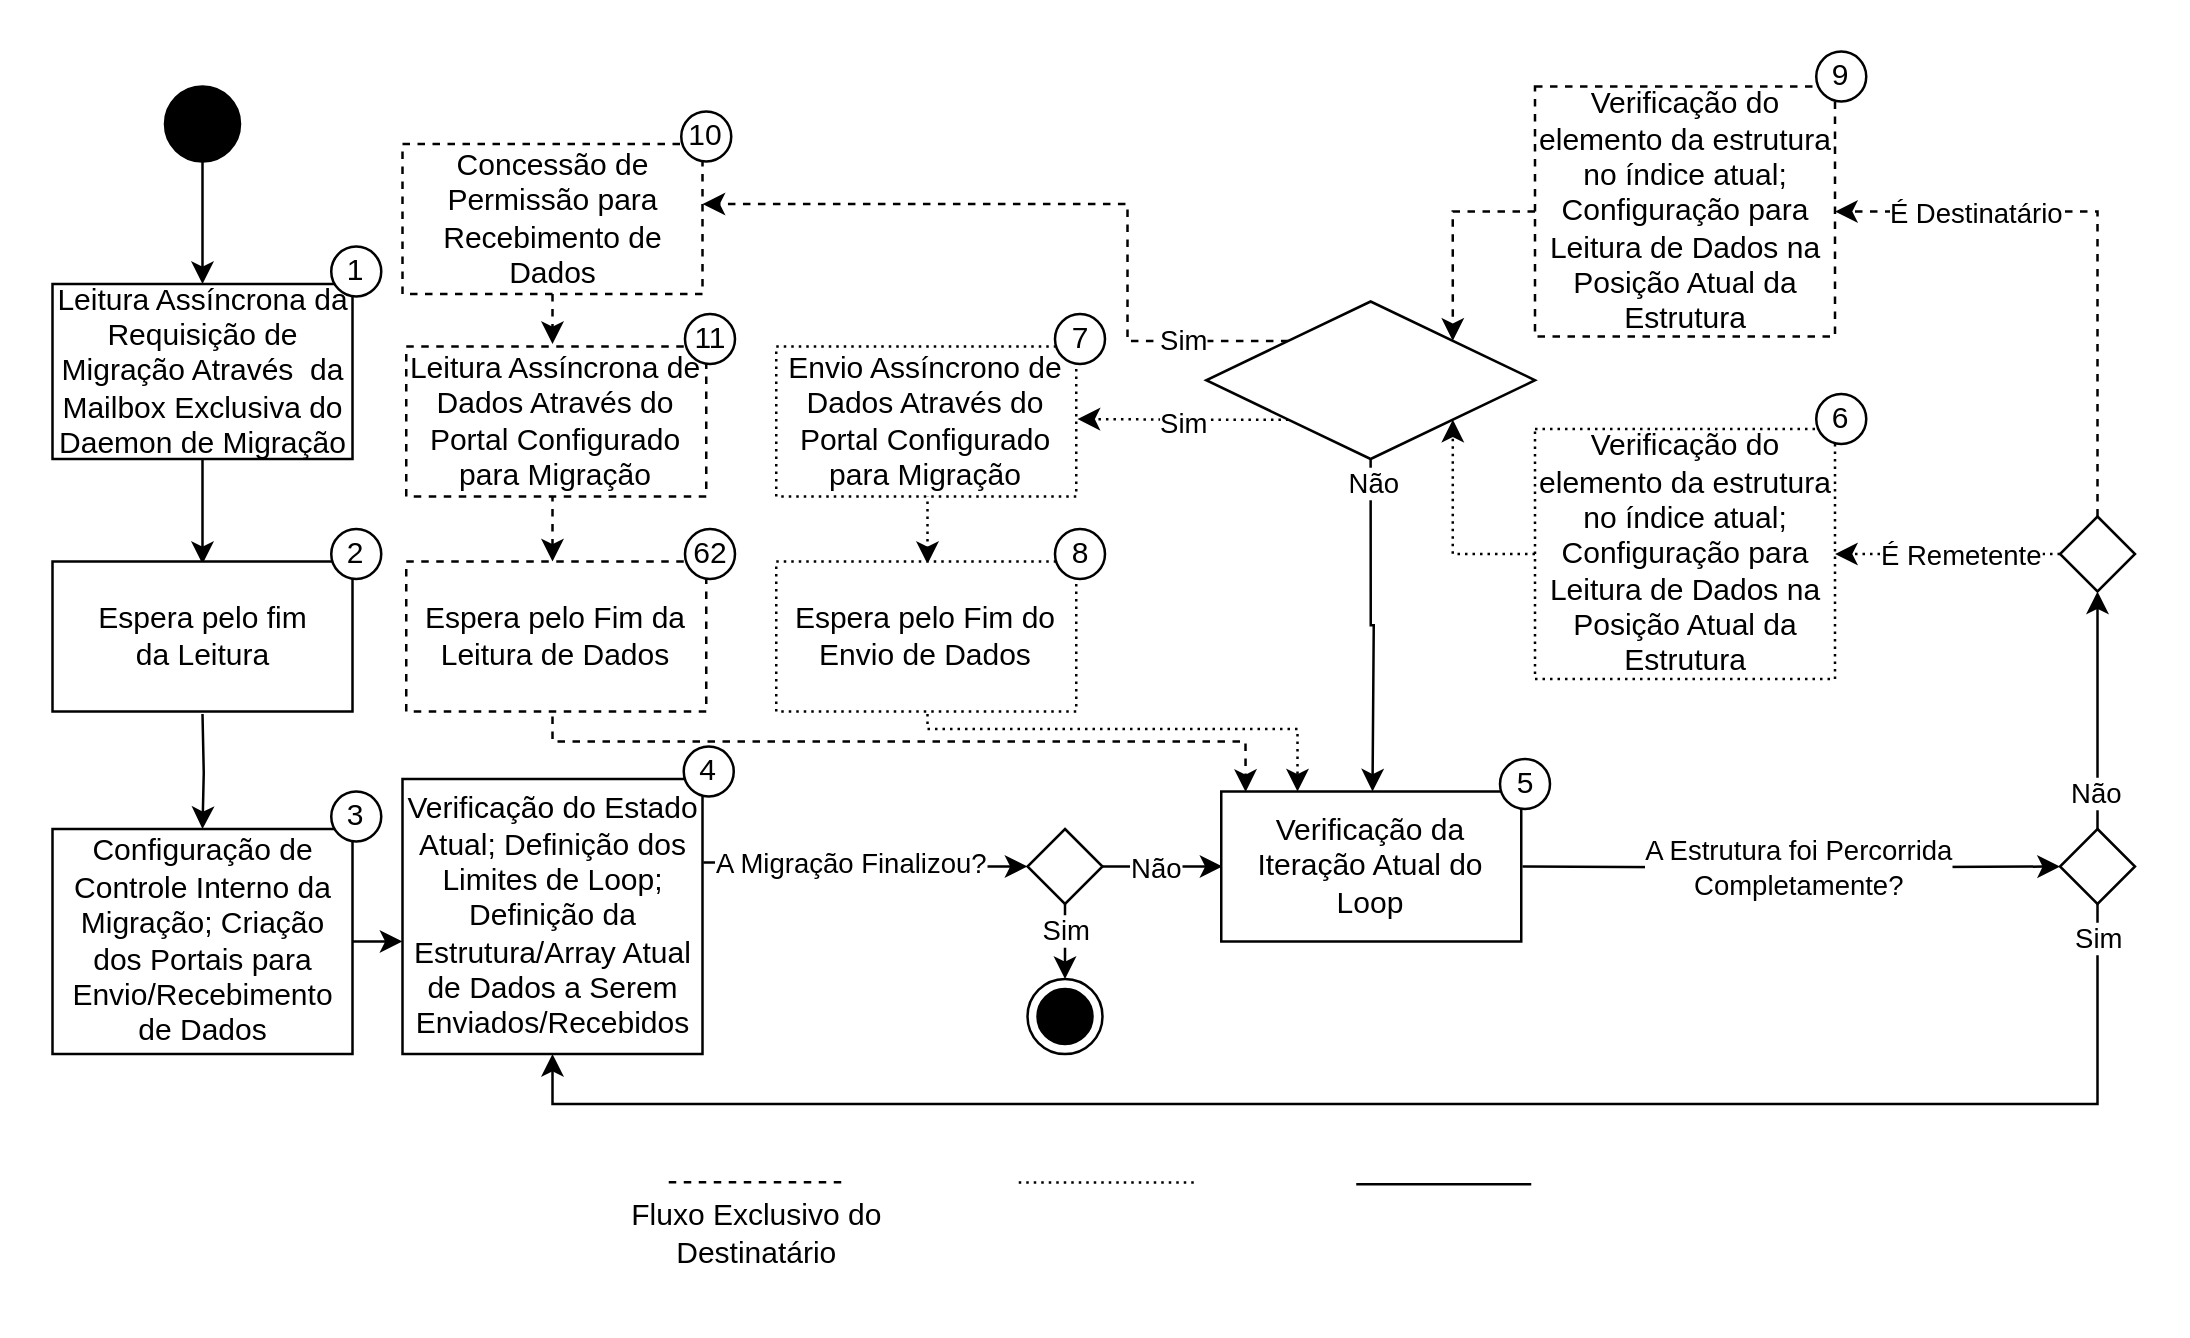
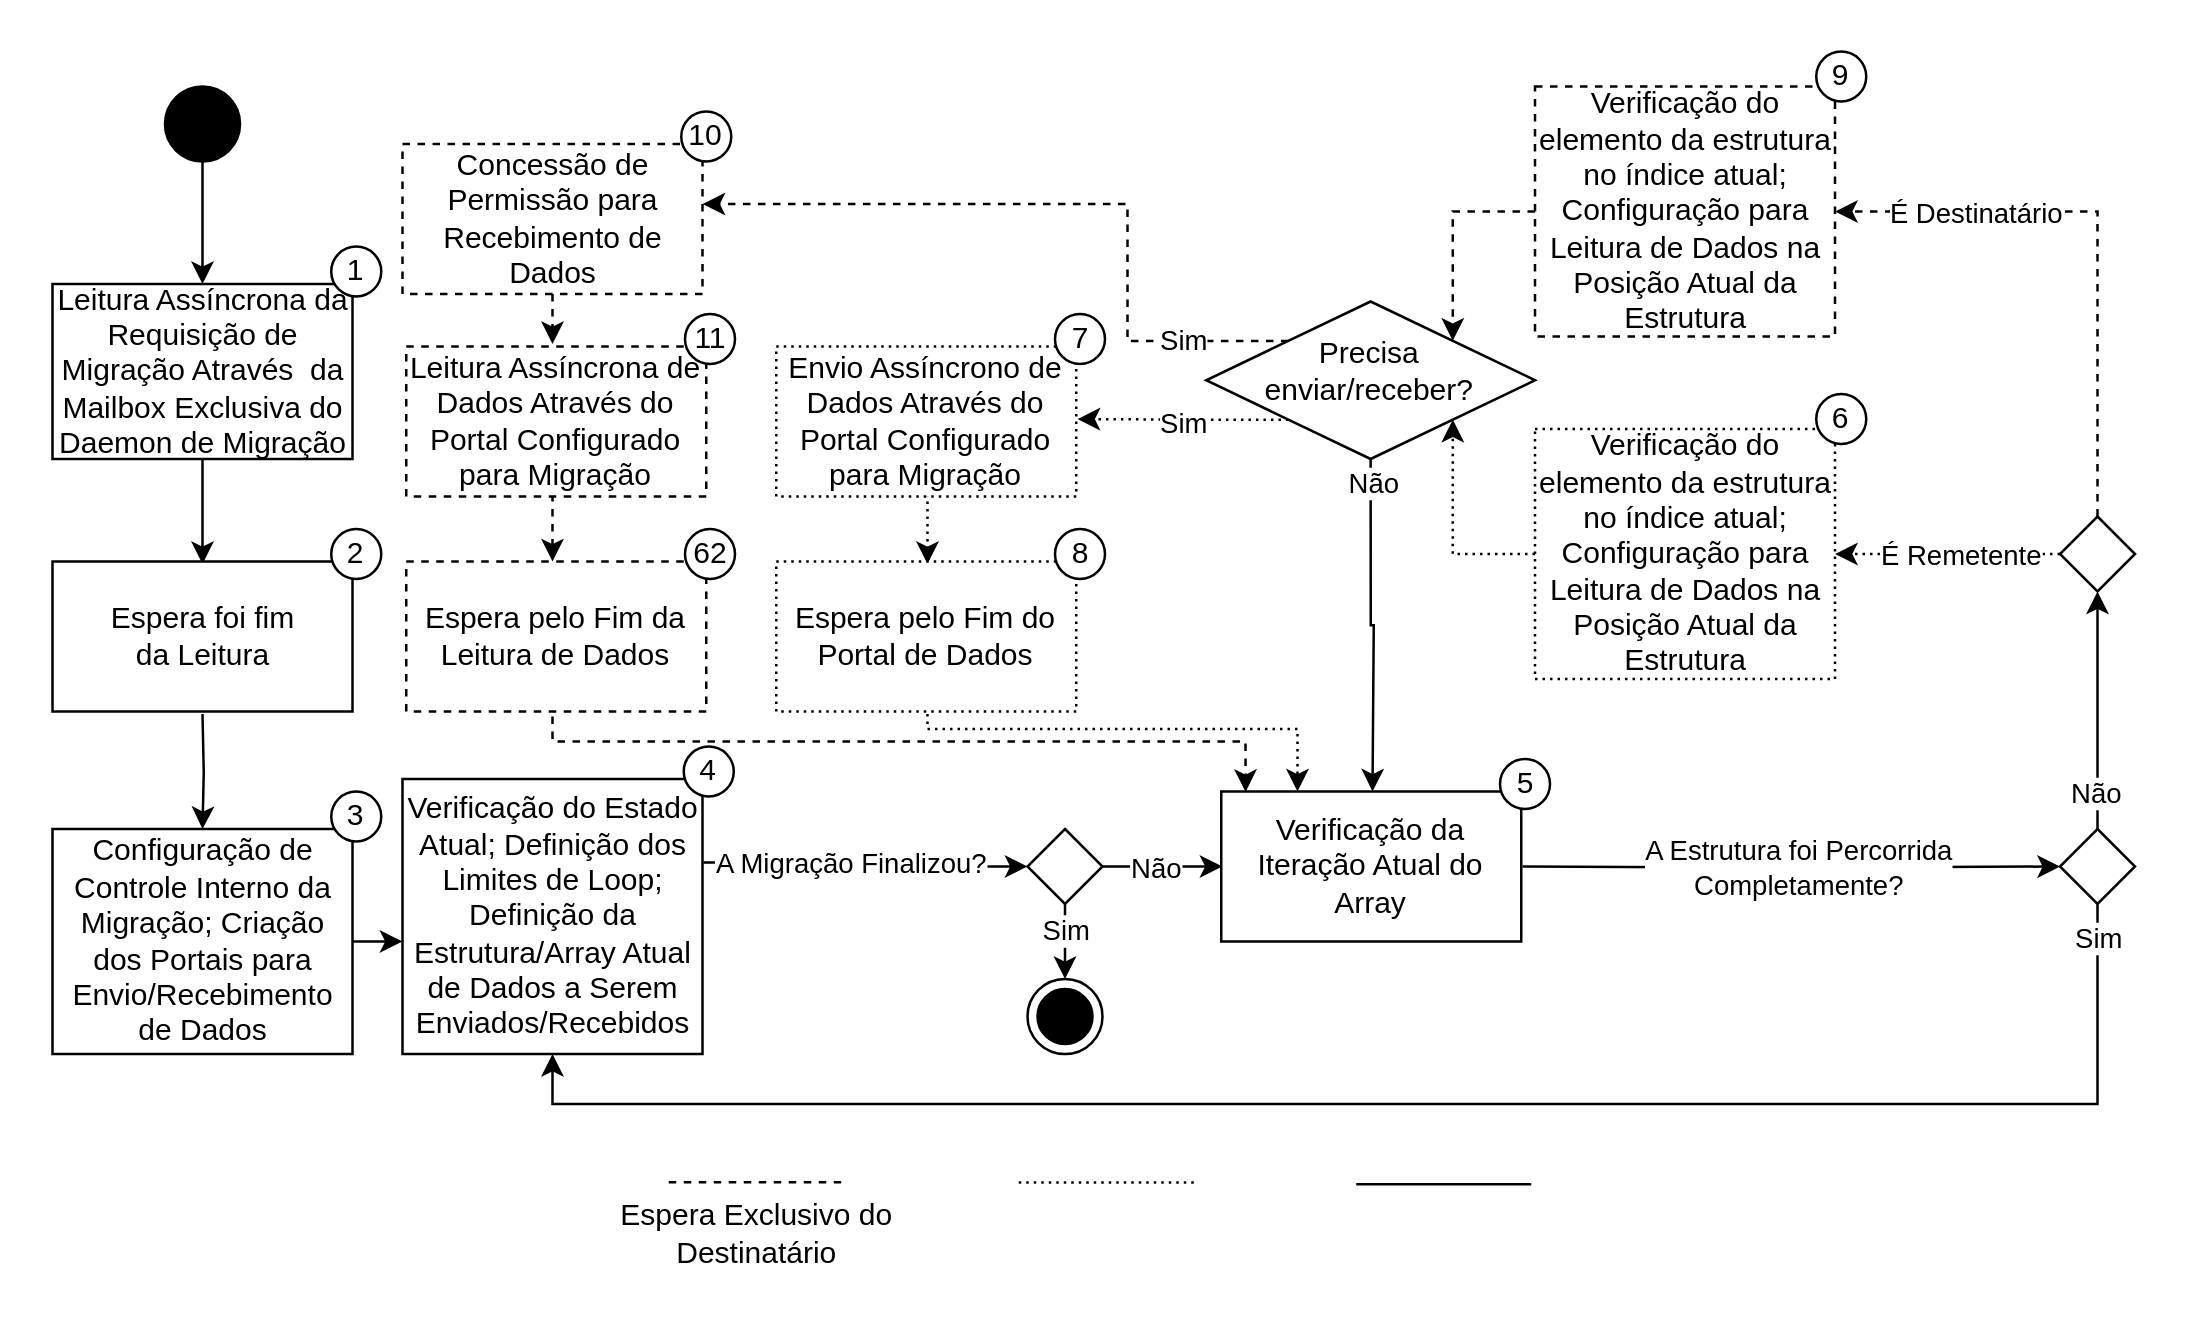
node "Precisa enviar/receber?": added
node "Espera pelo fimda Leitura": label "Espera pelo fimda Leitura" -> "Espera foi fimda Leitura"
node "Espera pelo Fim do Envio de Dados": label "Espera pelo Fim do Envio de Dados" -> "Espera pelo Fim do Portal de Dados"
node "Verificação daIteração Atual do Loop": label "Verificação daIteração Atual do Loop" -> "Verificação daIteração Atual do Array"
node "Fluxo Exclusivo do Destinatário": label "Fluxo Exclusivo do Destinatário" -> "Espera Exclusivo do Destinatário"
